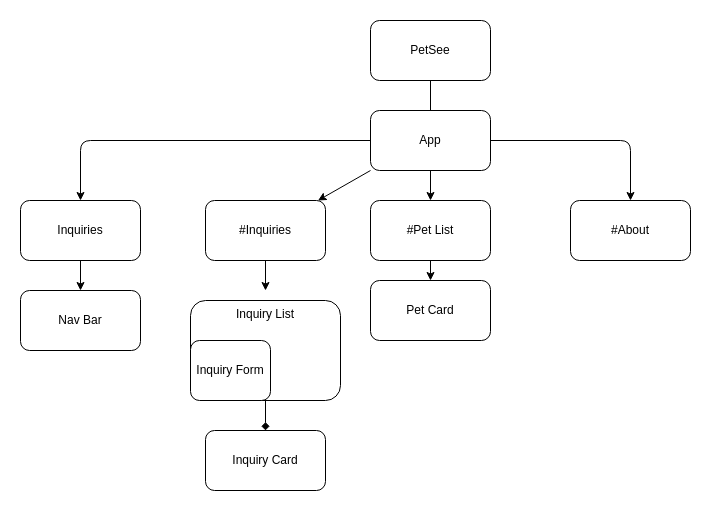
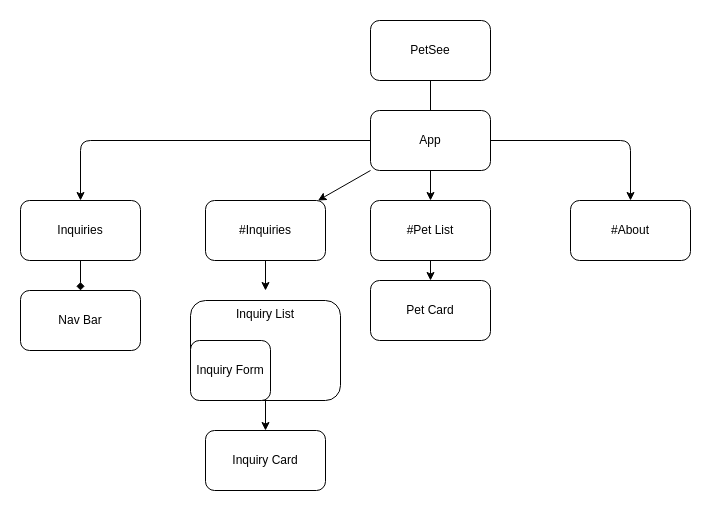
edge "Inquiries" -> "Nav Bar": arrowhead classic -> diamond
edge "Inquiry List" -> "Inquiry Card": arrowhead diamond -> classic
